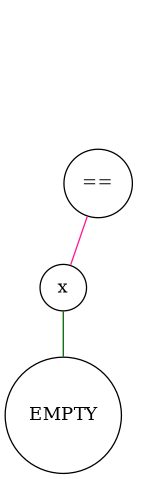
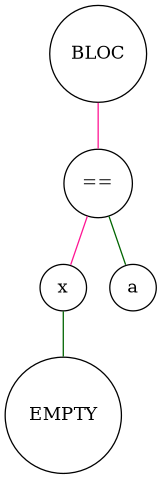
node "BLOC": added
node "a": added
